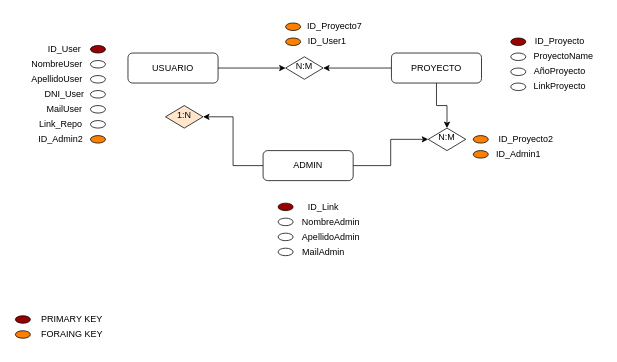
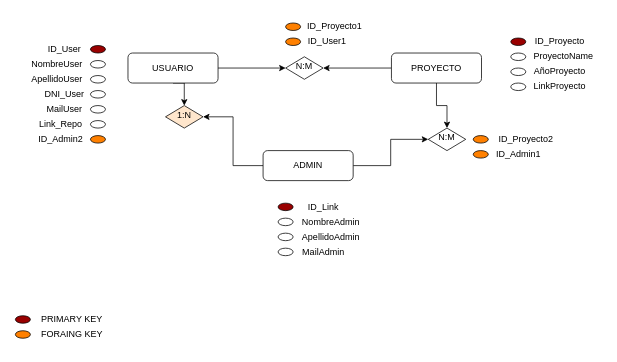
node "ID_Proyecto7": label "ID_Proyecto7" -> "ID_Proyecto1"
edge "USUARIO" -> "1:N": added
